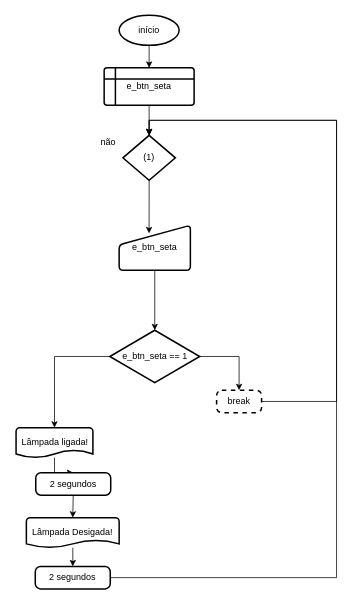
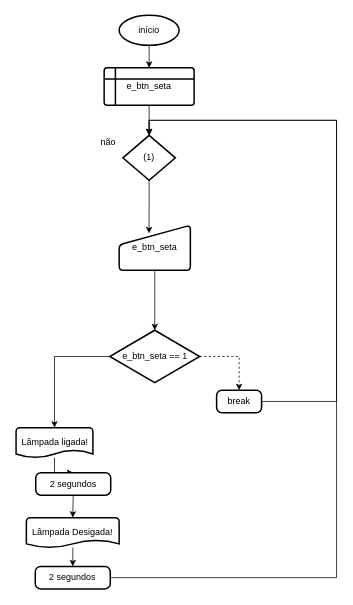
edge "e_btn_seta == 1" -> "break": style solid -> dashed
node "break": style dashed -> solid
